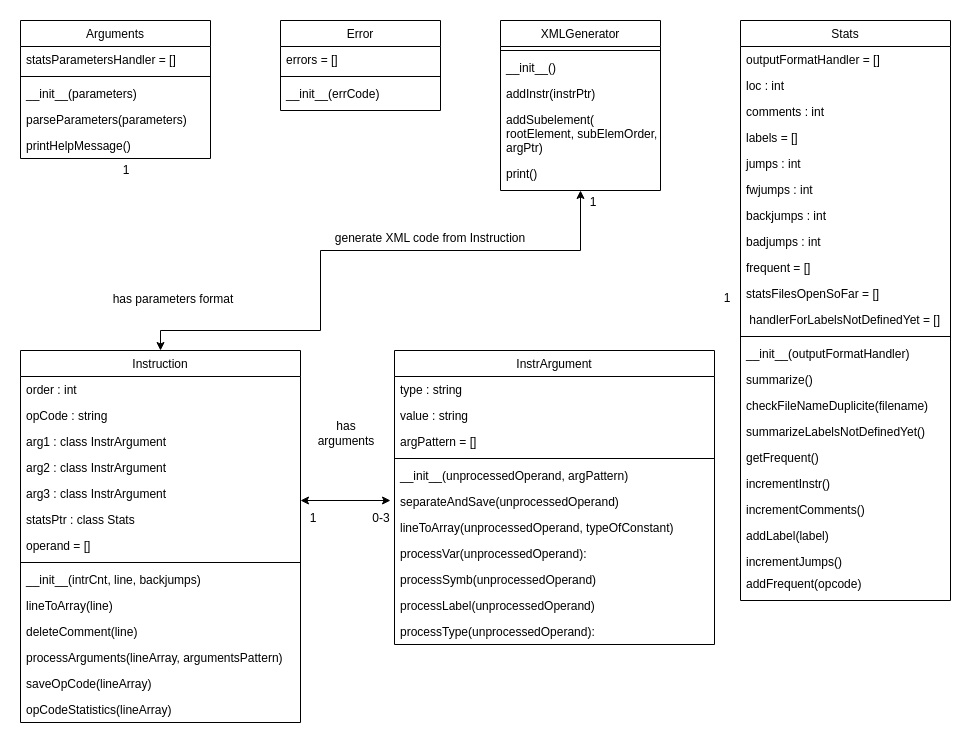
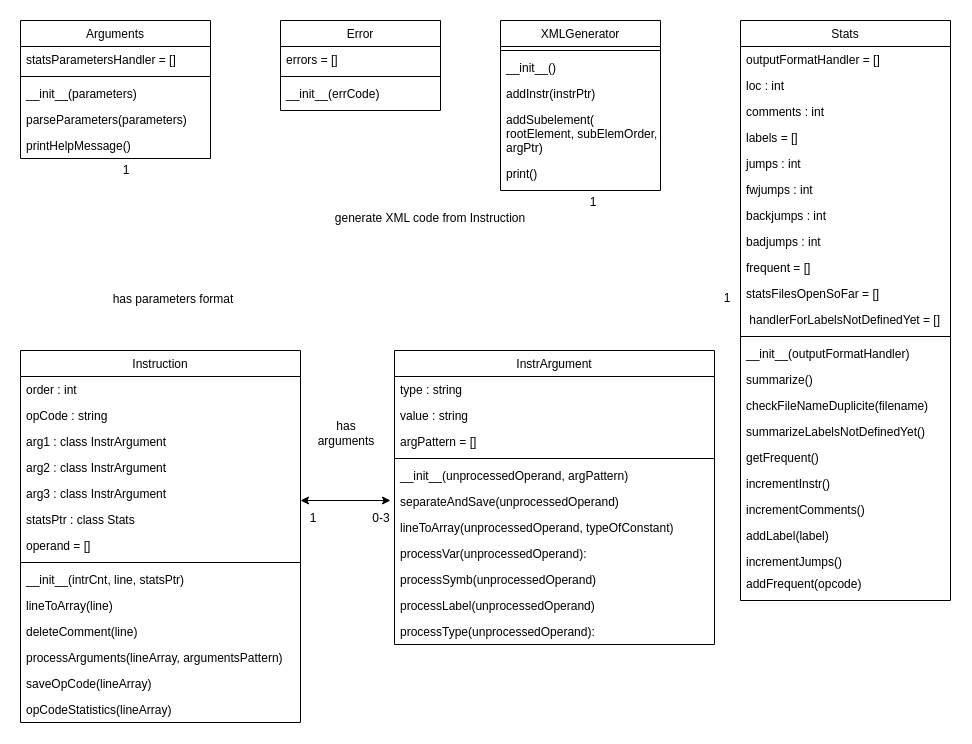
node "generate XML code from Instruction": moved (431, 239) -> (431, 219)
edge "XMLGenerator" -- "Instruction": removed
node "__init__(intrCnt, line, backjumps)": label "__init__(intrCnt, line, backjumps)" -> "__init__(intrCnt, line, statsPtr)"
